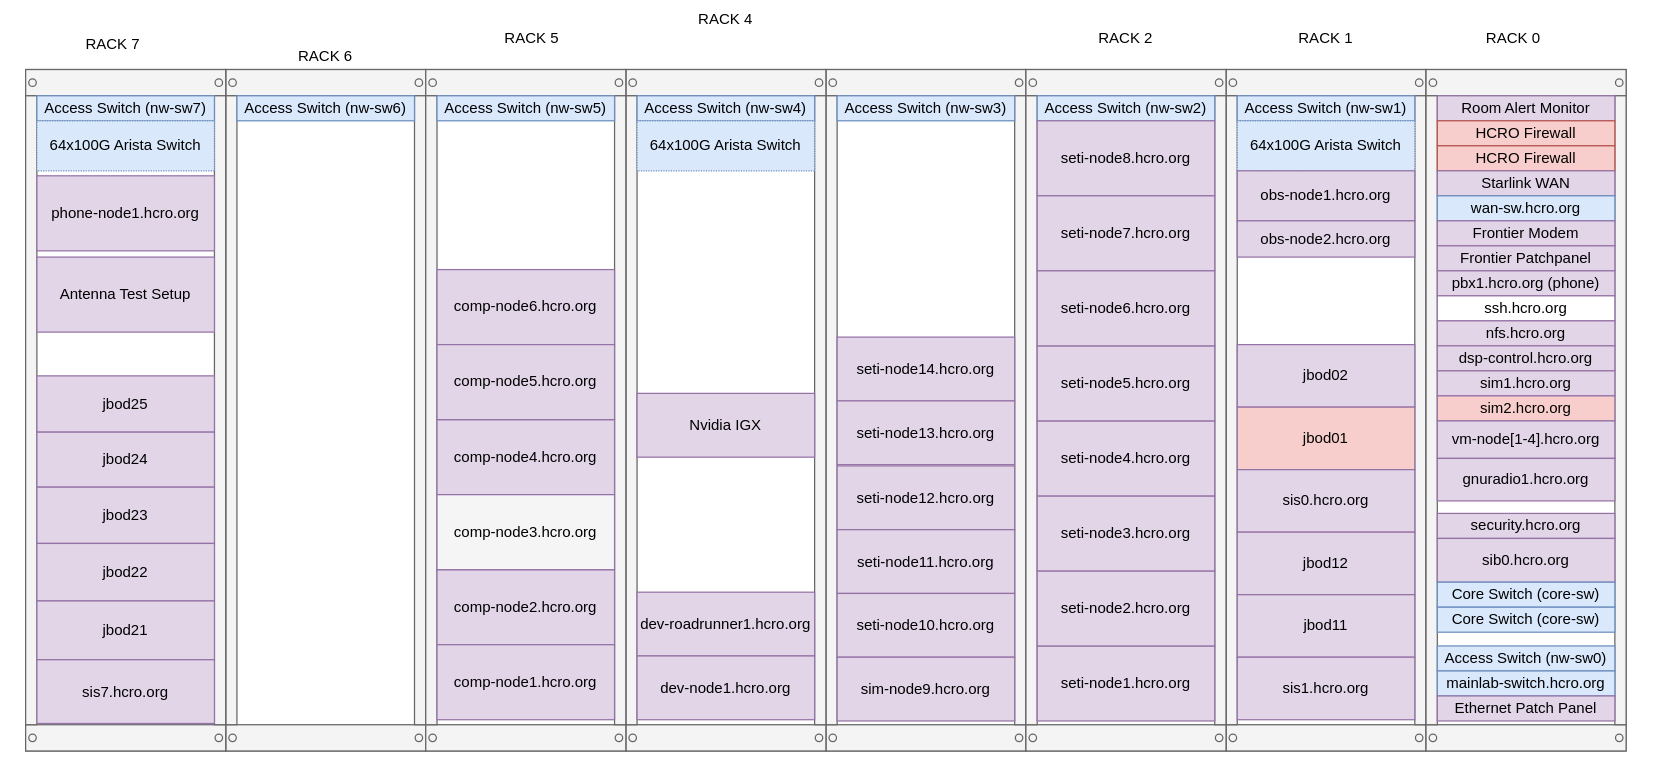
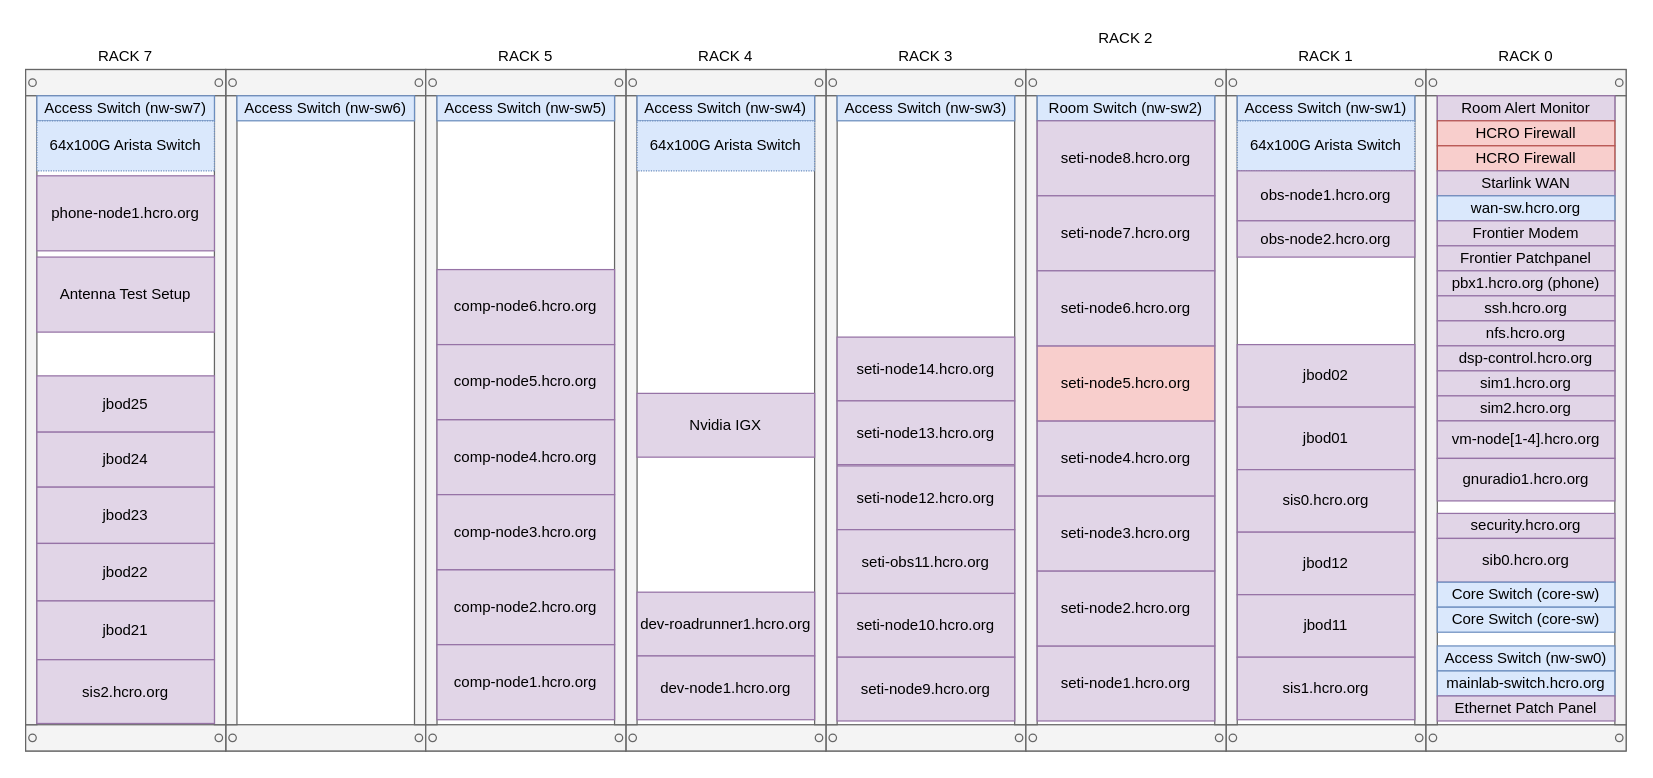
node "RACK 4": moved (726, 19) -> (726, 57)
node "RACK 5": moved (532, 38) -> (526, 57)
node "RACK 1": moved (1326, 38) -> (1326, 57)
node "RACK 0": moved (1513, 38) -> (1526, 57)
node "RACK 7": moved (113, 44) -> (126, 57)
node "RACK 6": removed
node "RACK 3": added
node "Access Switch (nw-sw2)": label "Access Switch (nw-sw2)" -> "Room Switch (nw-sw2)"
node "ssh.hcro.org": fillcolor #ffffff -> #e1d5e7
node "seti-node5.hcro.org": fillcolor #e1d5e7 -> #f8cecc
node "sim2.hcro.org": fillcolor #f8cecc -> #e1d5e7
node "jbod01": fillcolor #f8cecc -> #e1d5e7
node "comp-node3.hcro.org": fillcolor #f5f5f5 -> #e1d5e7
node "seti-node11.hcro.org": label "seti-node11.hcro.org" -> "seti-obs11.hcro.org"
node "sim-node9.hcro.org": label "sim-node9.hcro.org" -> "seti-node9.hcro.org"
node "sis7.hcro.org": label "sis7.hcro.org" -> "sis2.hcro.org"
